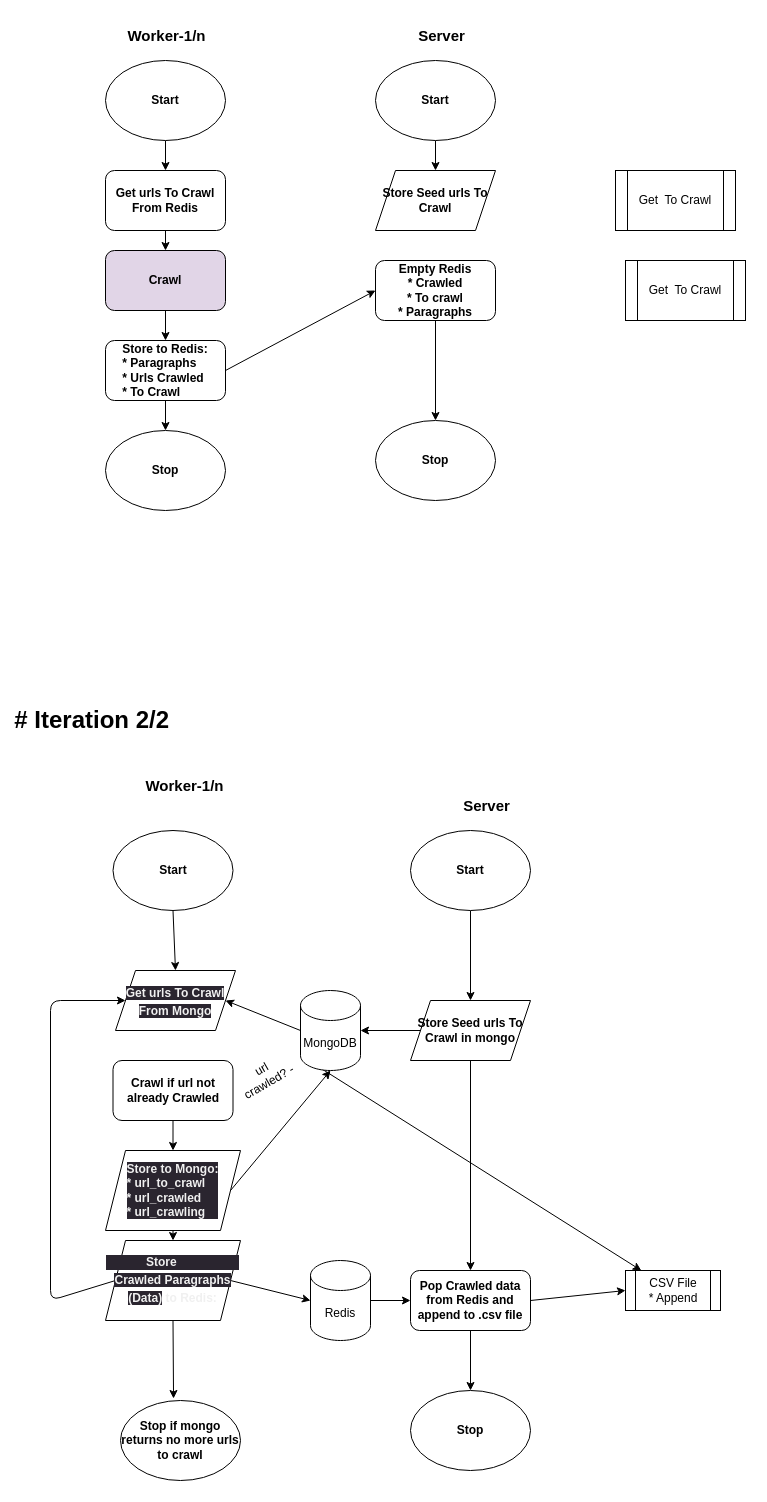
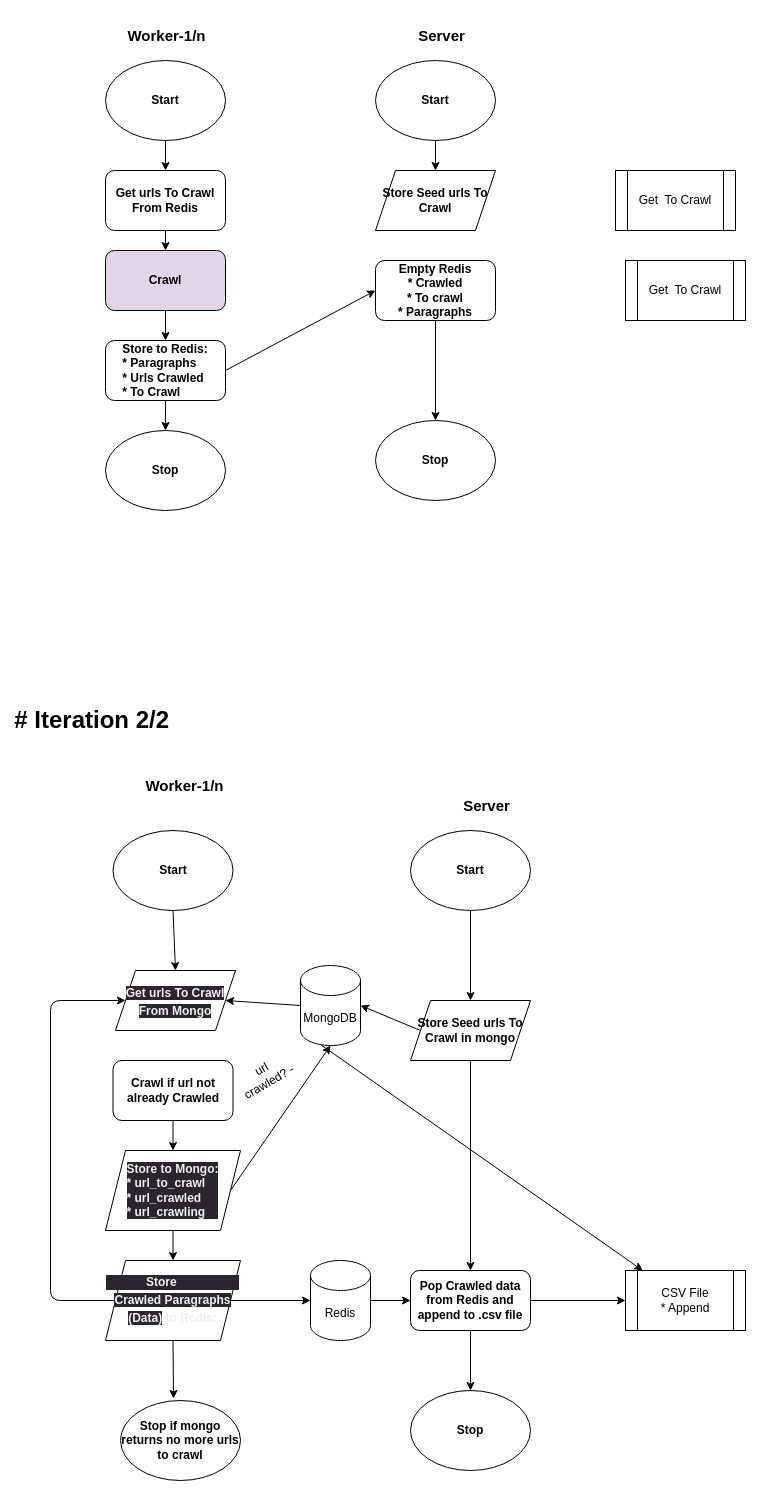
node "MongoDB": moved (331, 1031) -> (331, 1006)
node "Store Crawled Paragraphs (Data) to Redis:": moved (173, 1281) -> (173, 1301)
node "CSV File * Append": size 95x40 -> 120x60
